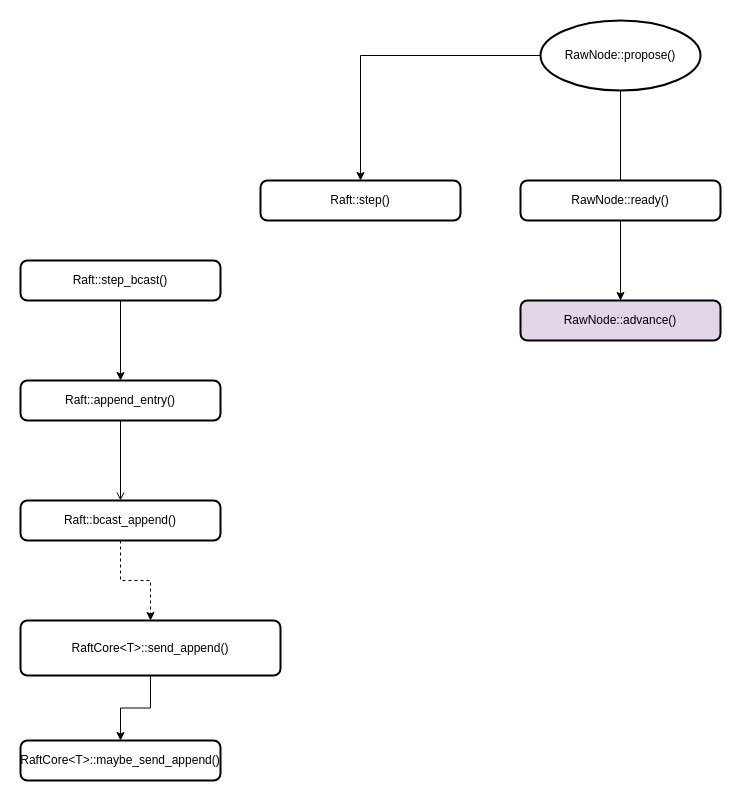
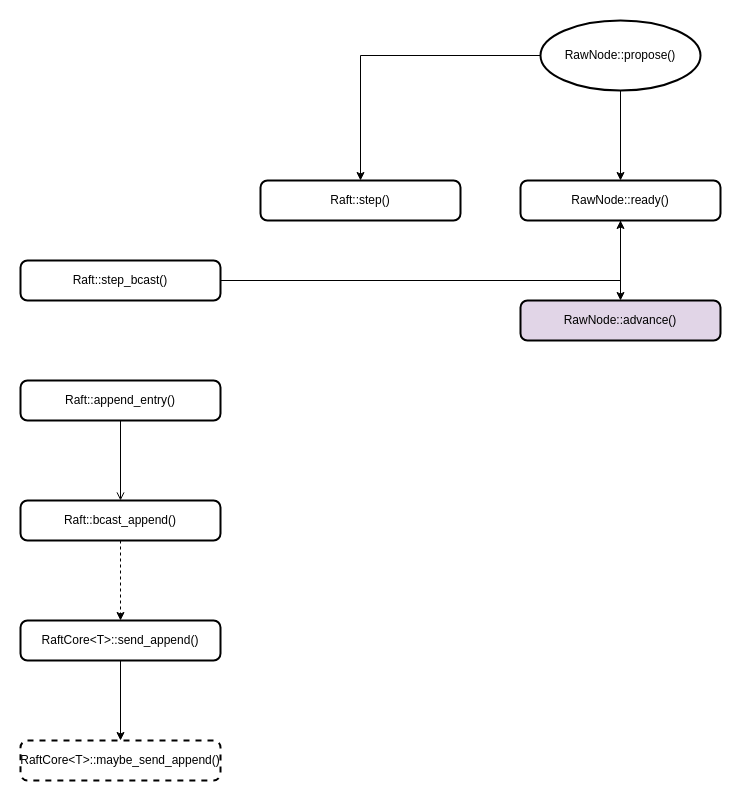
edge "RawNode::propose()" -- "RawNode::ready()": arrowhead none -> classic
edge "Raft::step_bcast()" -> "Raft::append_entry()": now "Raft::step_bcast()" -> "RawNode::ready()"
node "RaftCore<T>::send_append()": size 260x55 -> 200x40
node "RaftCore<T>::maybe_send_append()": style solid -> dashed
